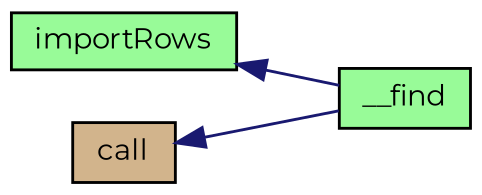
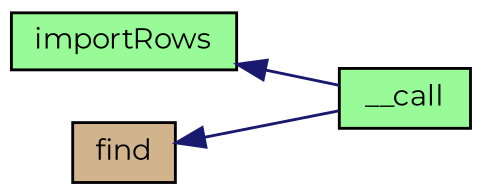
node "__find": label "__find" -> "__call"
node "call": label "call" -> "find"
